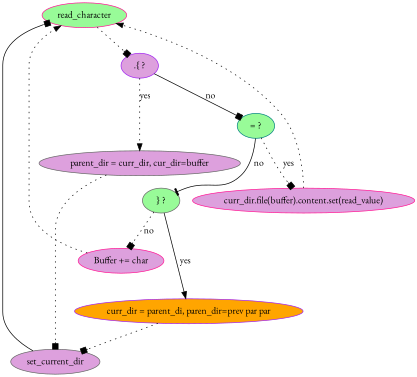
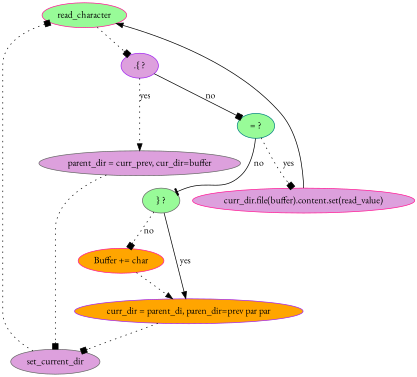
edge "curr_dir.file(buffer).content.set(read_value)" -> "read_character": style dotted -> solid
edge "Buffer += char" -> "read_character": now "Buffer += char" -> "curr_dir = parent_di, paren_dir=prev par par"
node "parent_dir = curr_dir, cur_dir=buffer": label "parent_dir = curr_dir, cur_dir=buffer" -> "parent_dir = curr_prev, cur_dir=buffer"
edge "set_current_dir" -> "read_character": style solid -> dotted
node "Buffer += char": fillcolor plum -> orange
